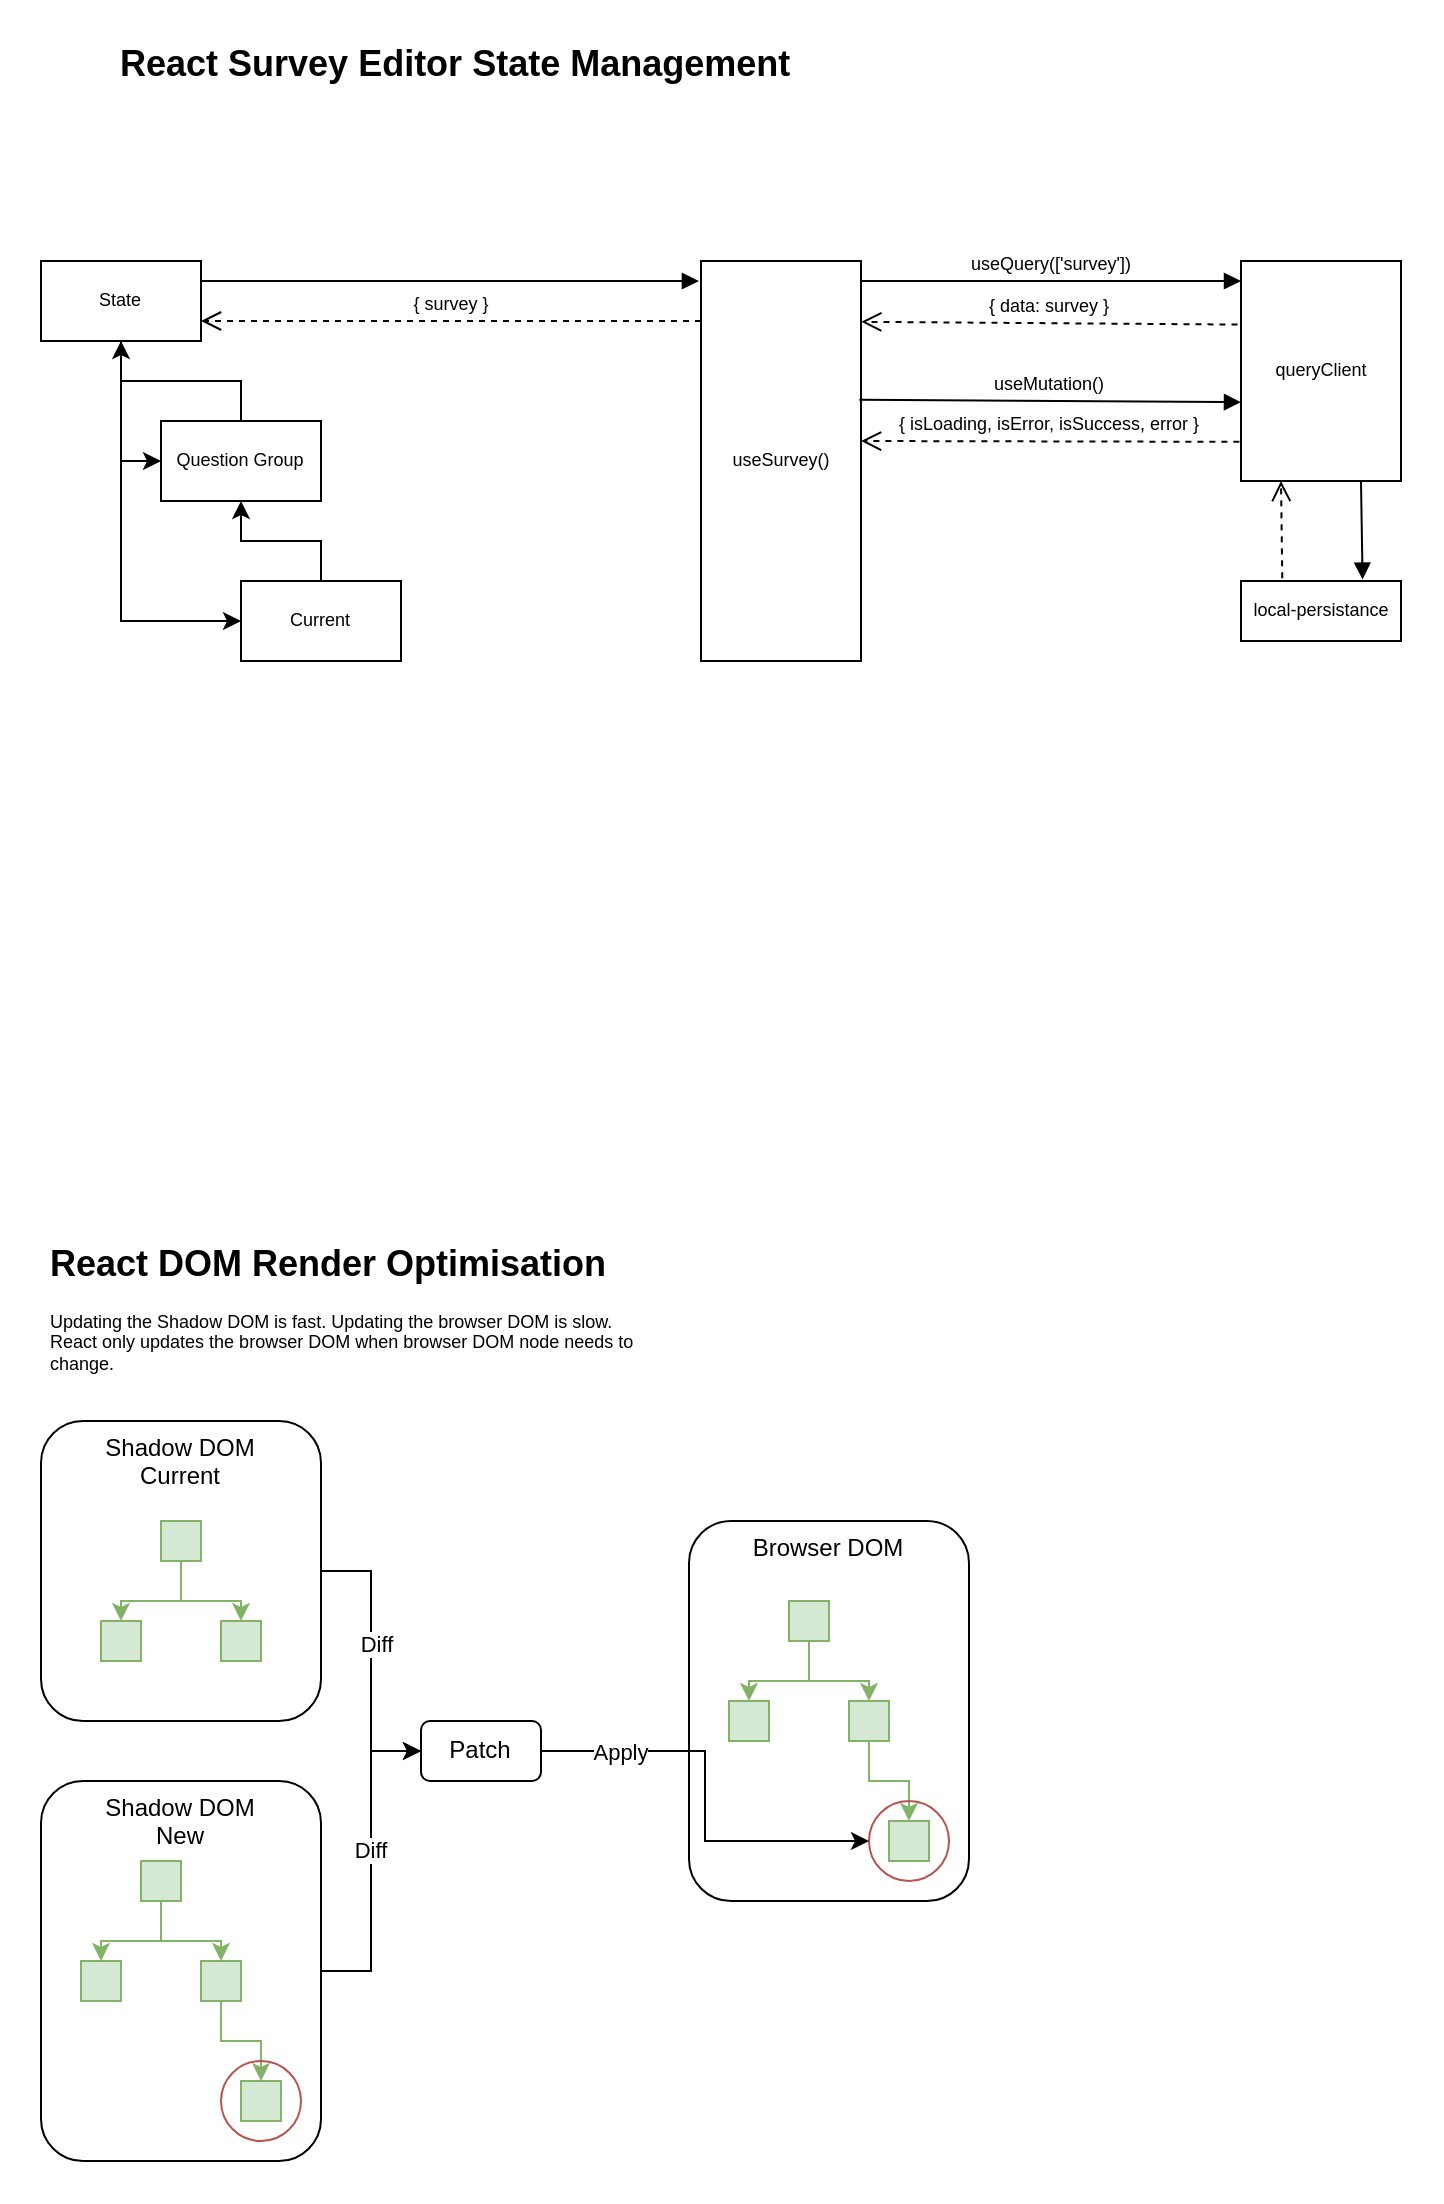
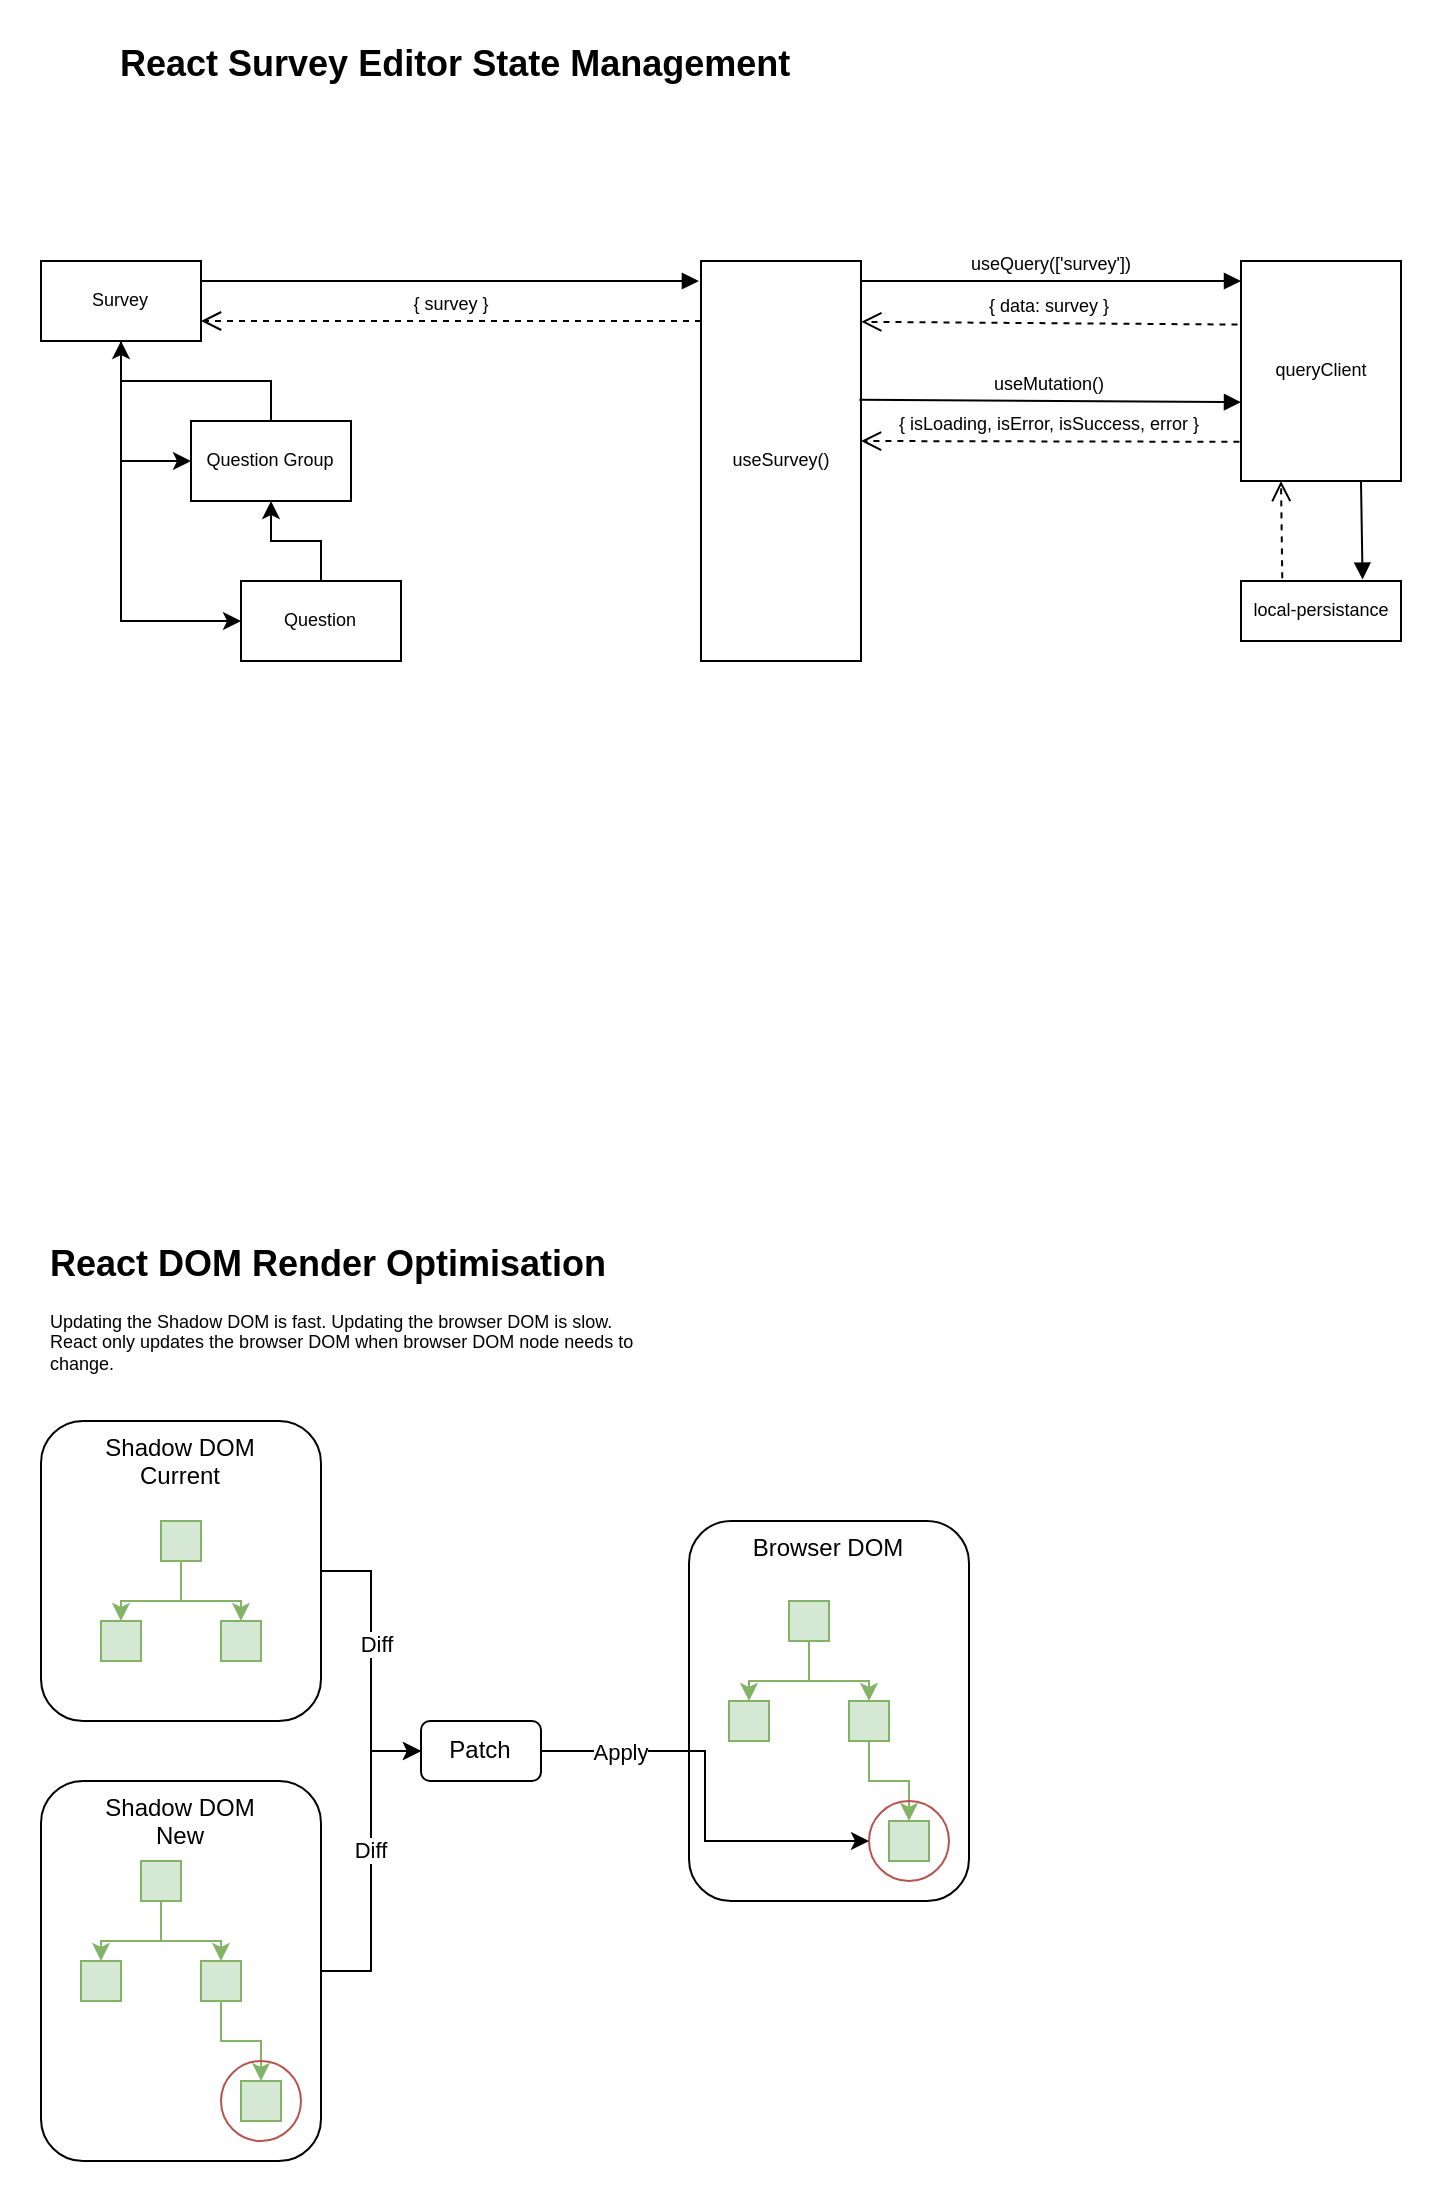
node "State": label "State" -> "Survey"
node "Question Group": moved (241, 461) -> (271, 461)
node "Current": label "Current" -> "Question"
